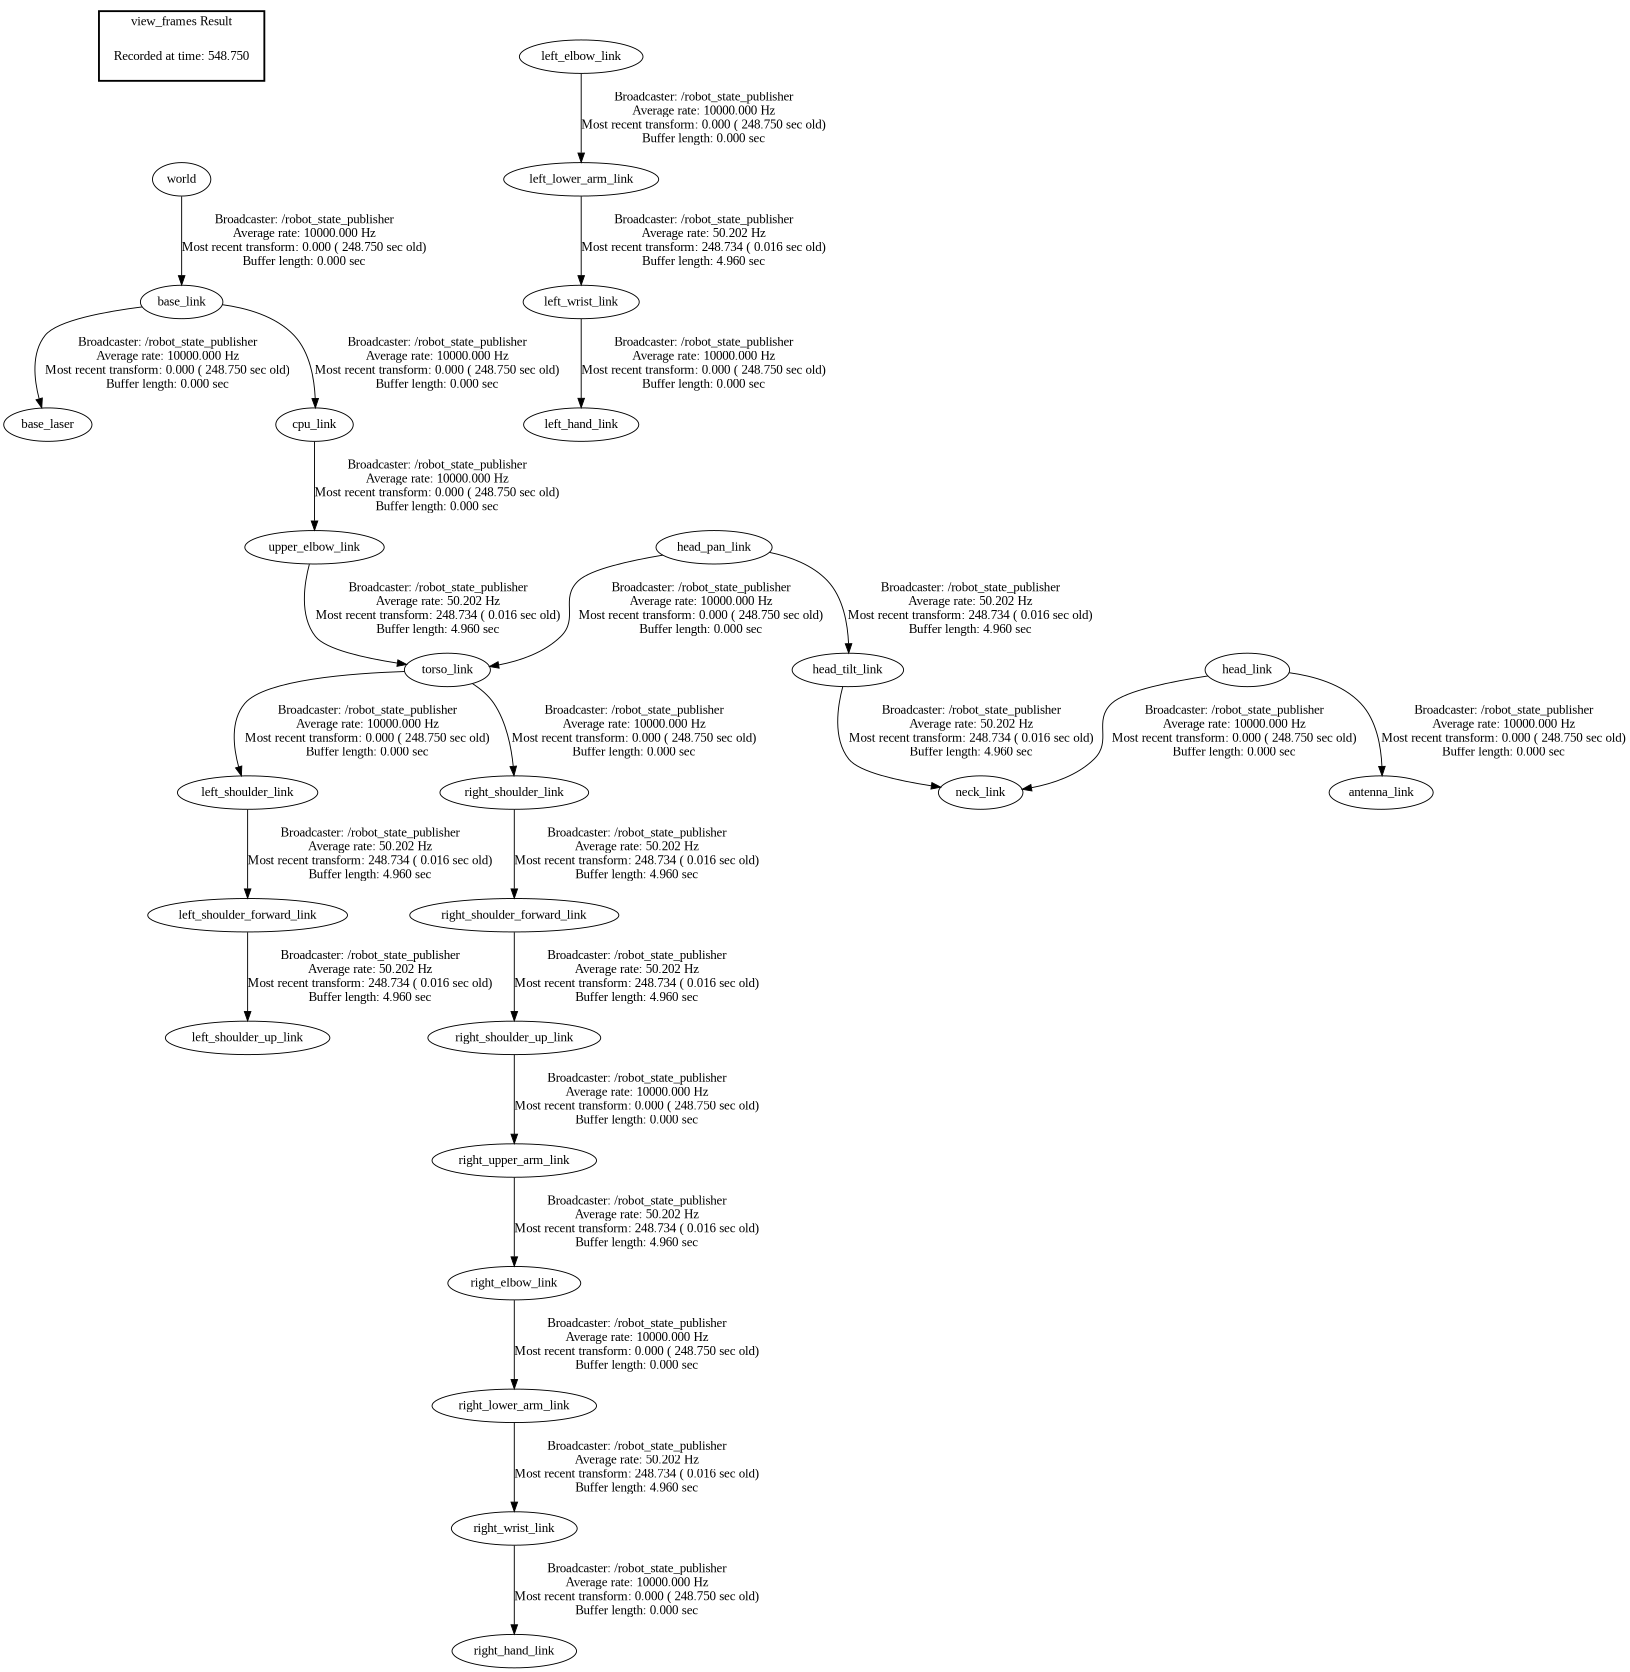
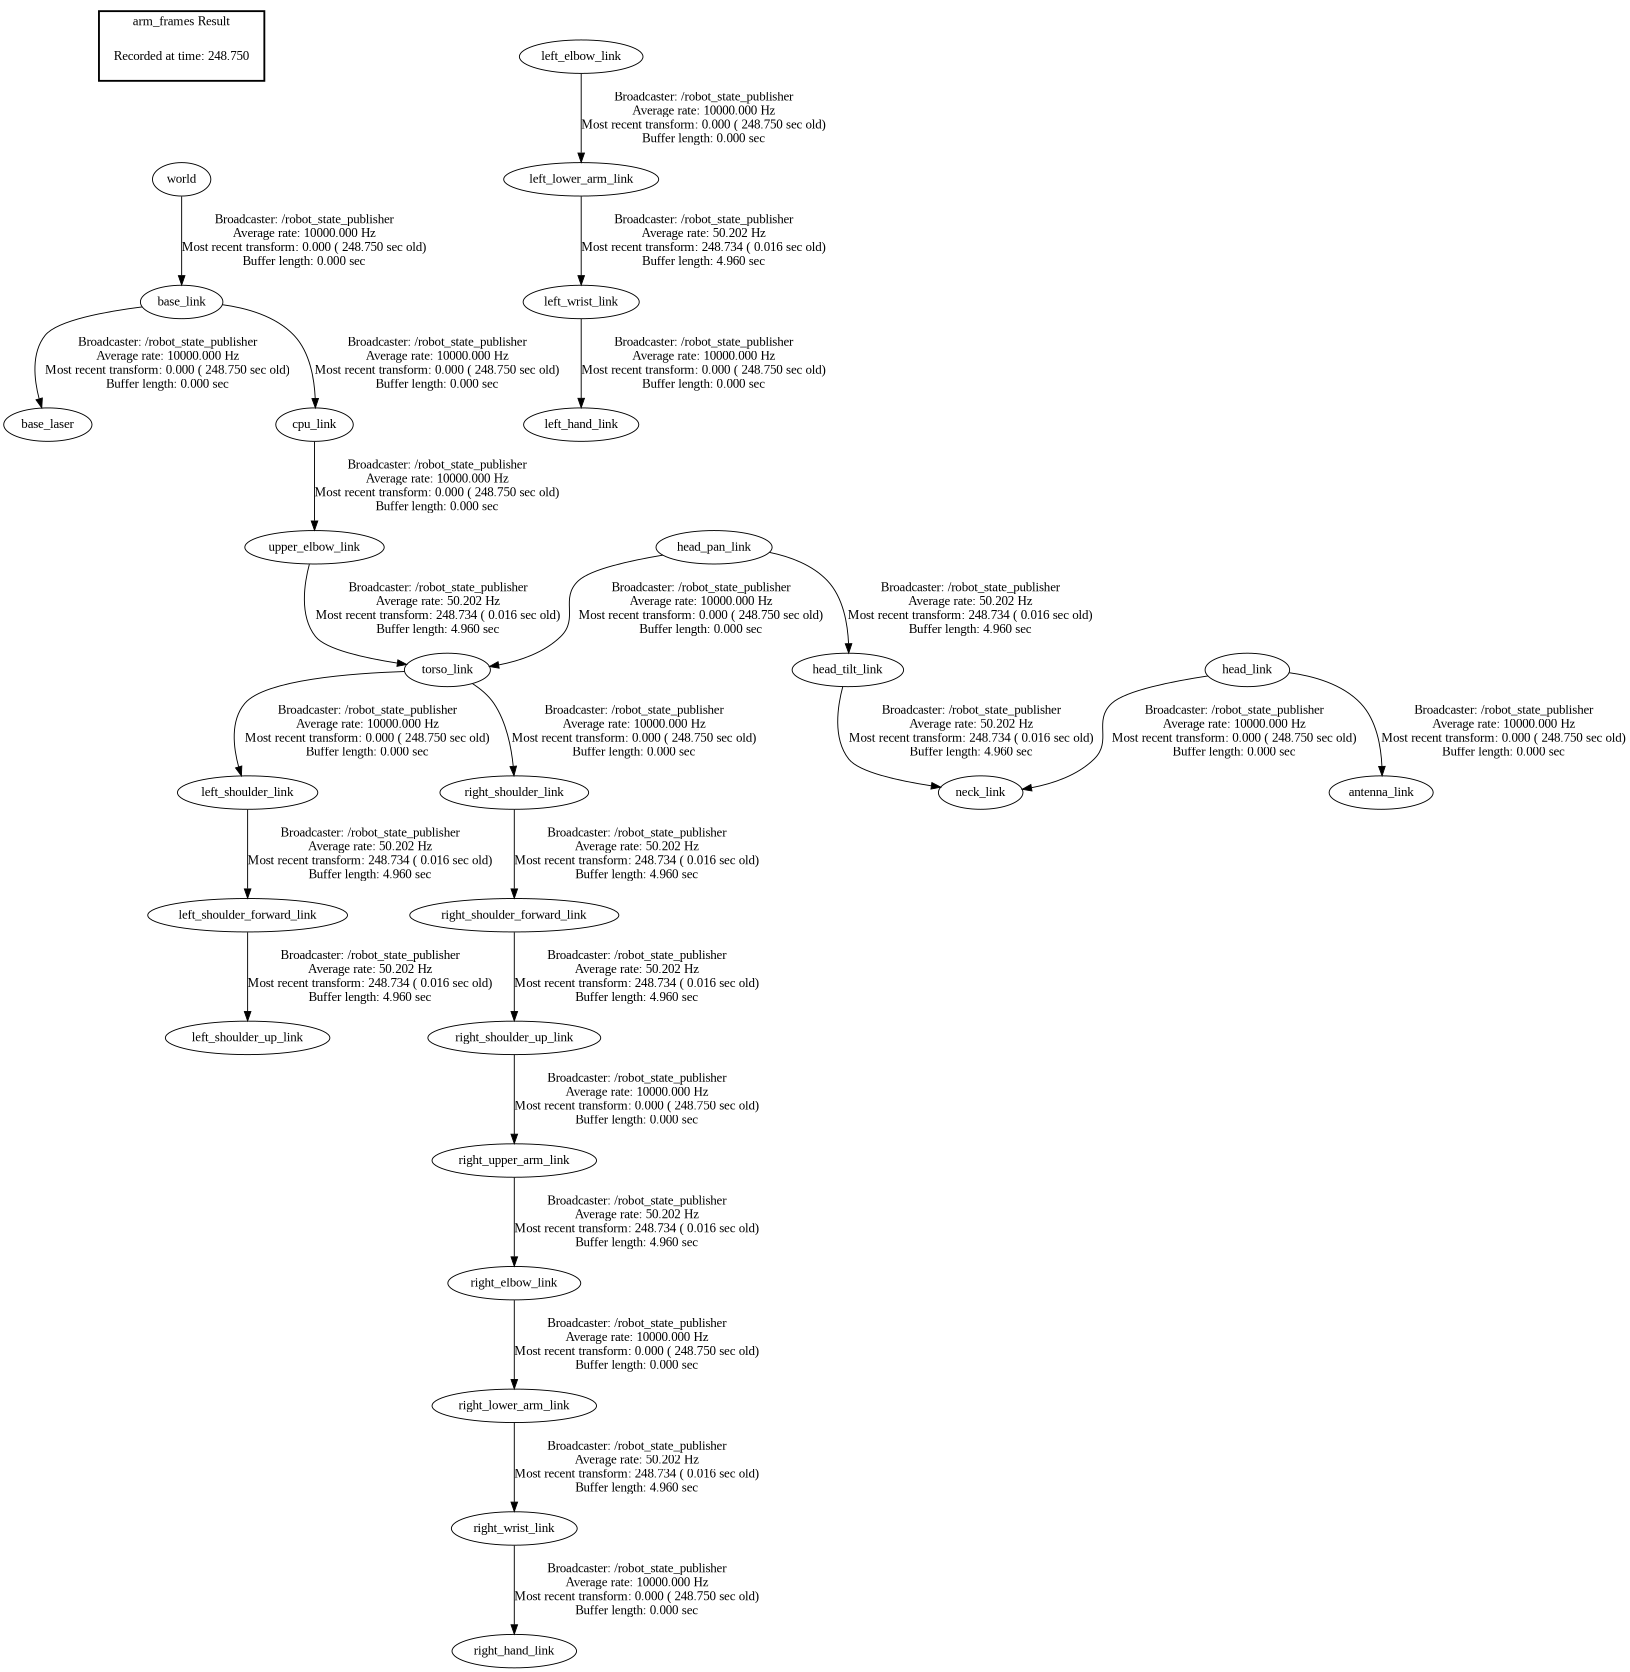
cluster "view_frames Result": label "view_frames Result" -> "arm_frames Result"
node "Recorded at time: 548.750": label "Recorded at time: 548.750" -> "Recorded at time: 248.750"
